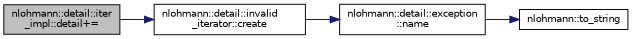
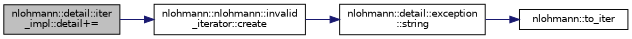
node "nlohmann::detail::invalid _iterator::create": label "nlohmann::detail::invalid _iterator::create" -> "nlohmann::nlohmann::invalid _iterator::create"
node "nlohmann::detail::exception ::name": label "nlohmann::detail::exception ::name" -> "nlohmann::detail::exception ::string"
node "nlohmann::to_string": label "nlohmann::to_string" -> "nlohmann::to_iter"
